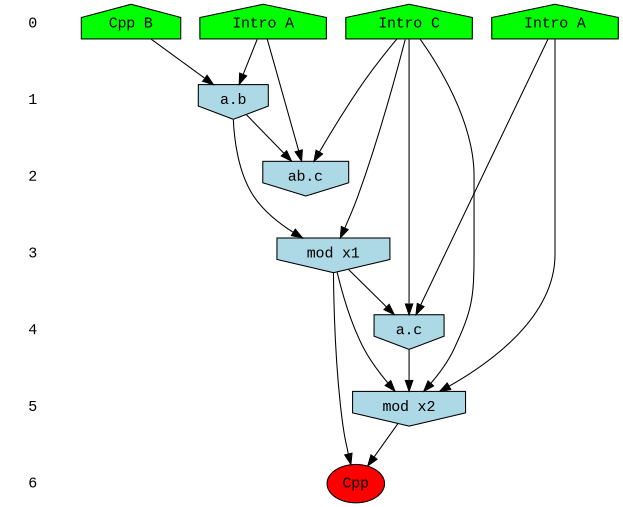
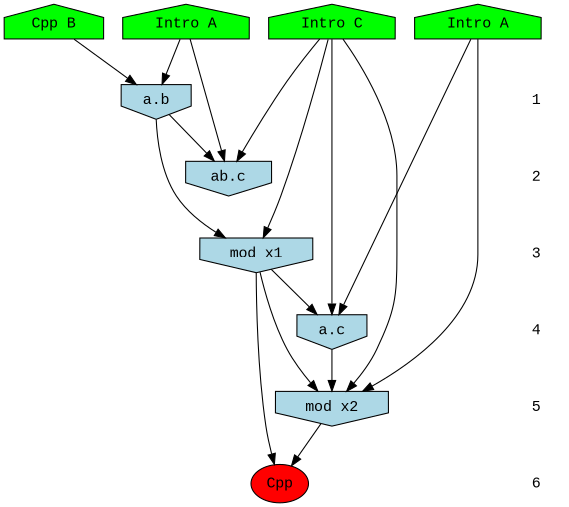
node "0": removed
